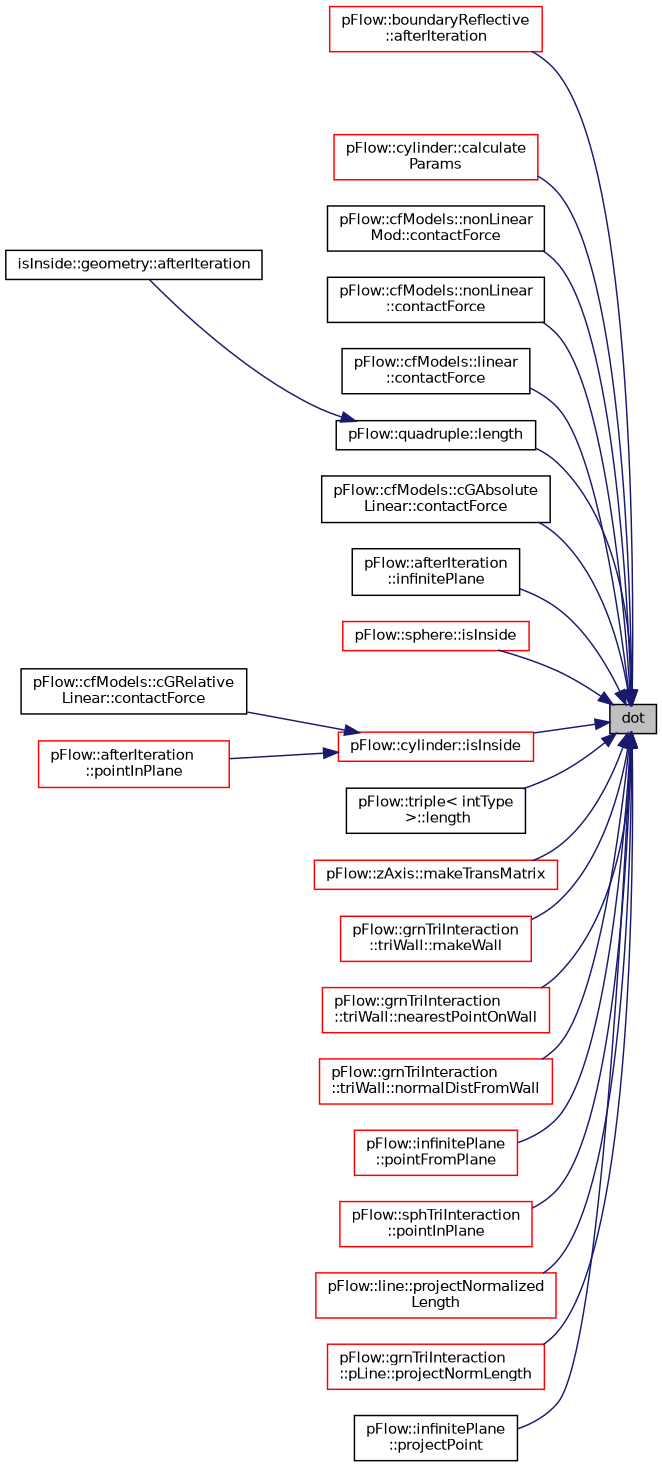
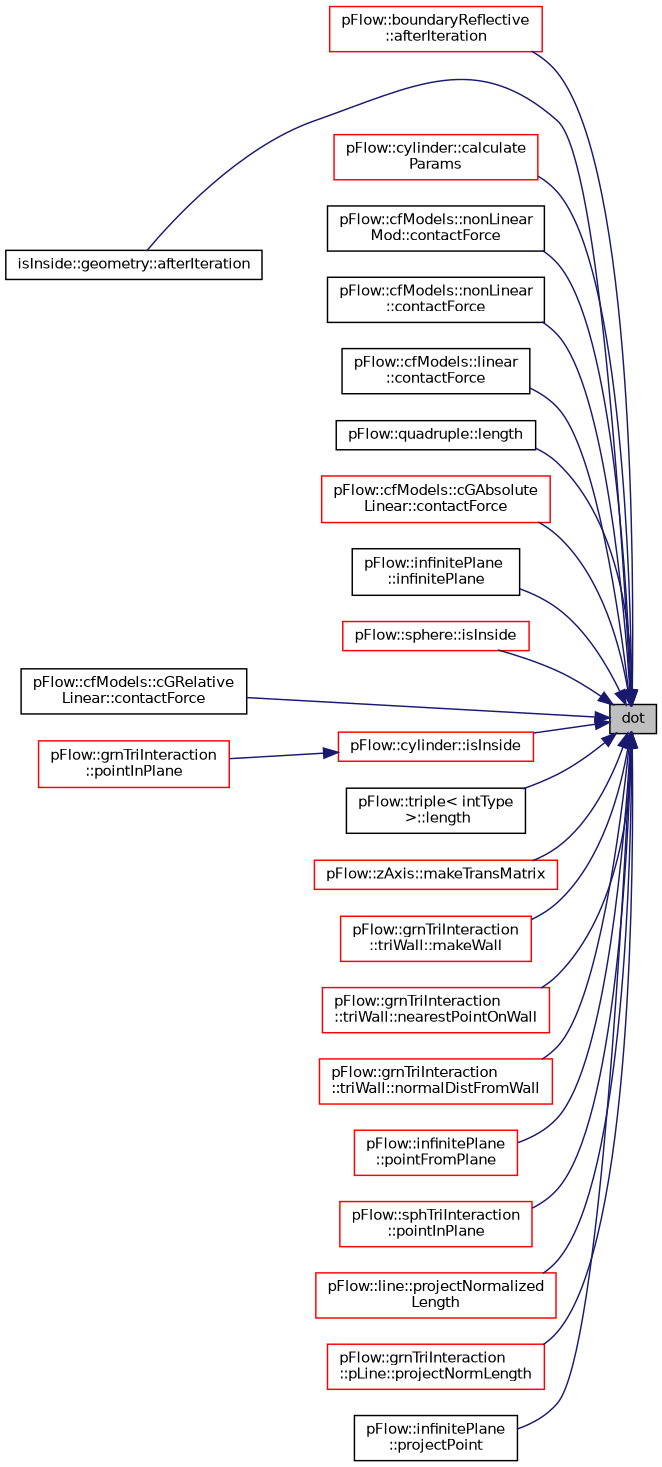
edge "isInside::geometry::afterIteration" -> "pFlow::quadruple::length": now "isInside::geometry::afterIteration" -> "dot"
node "pFlow::cfModels::cGAbsolute Linear::contactForce": color black -> red
node "pFlow::afterIteration ::infinitePlane": label "pFlow::afterIteration ::infinitePlane" -> "pFlow::infinitePlane ::infinitePlane"
edge "pFlow::cfModels::cGRelative Linear::contactForce" -> "pFlow::cylinder::isInside": now "pFlow::cfModels::cGRelative Linear::contactForce" -> "dot"
node "pFlow::afterIteration ::pointInPlane": label "pFlow::afterIteration ::pointInPlane" -> "pFlow::grnTriInteraction ::pointInPlane"
